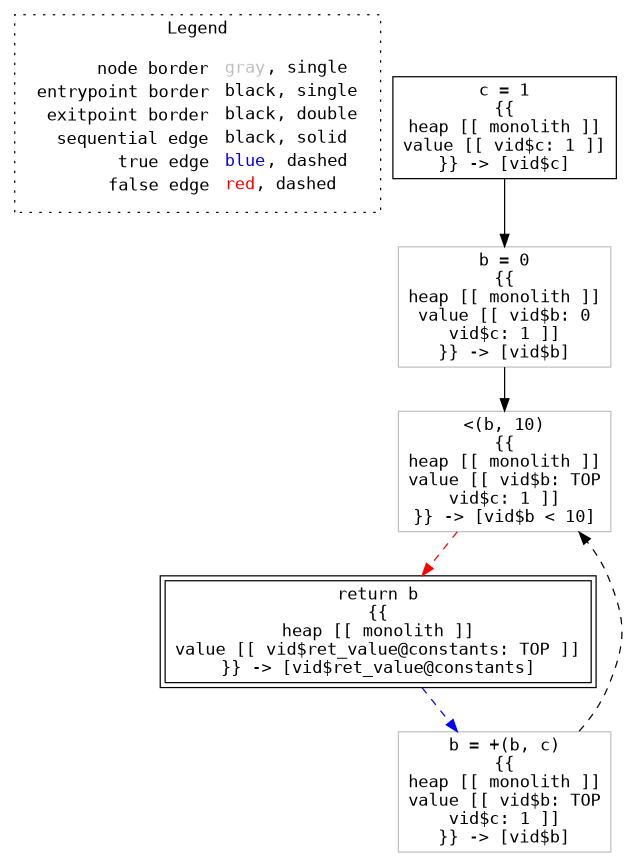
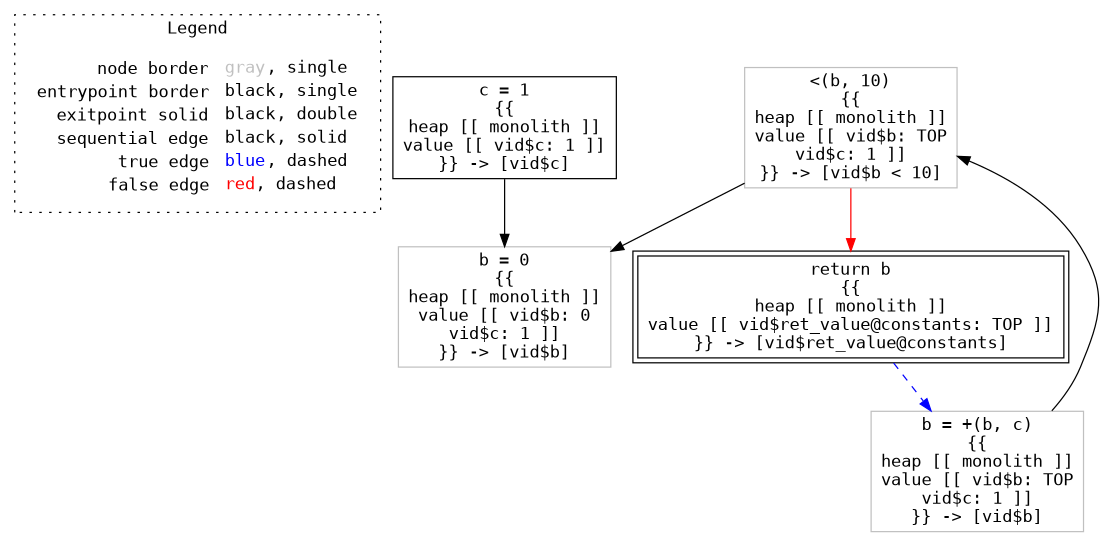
node "node border": text "exitpoint border" -> "exitpoint solid"
edge "b = 0" -> "<(b, 10)": reversed
edge "<(b, 10)" -> "return b": style dashed -> solid
edge "b = +(b, c)" -> "<(b, 10)": style dashed -> solid
